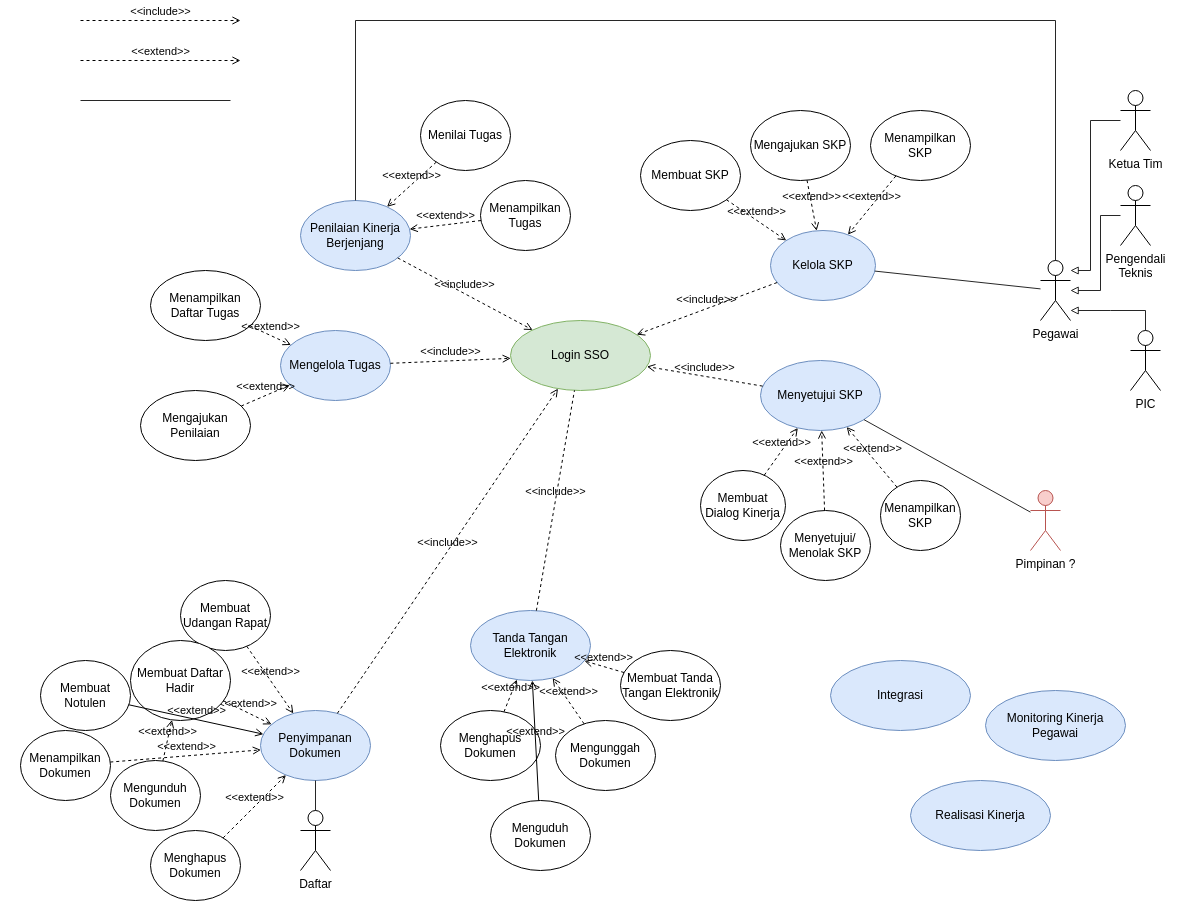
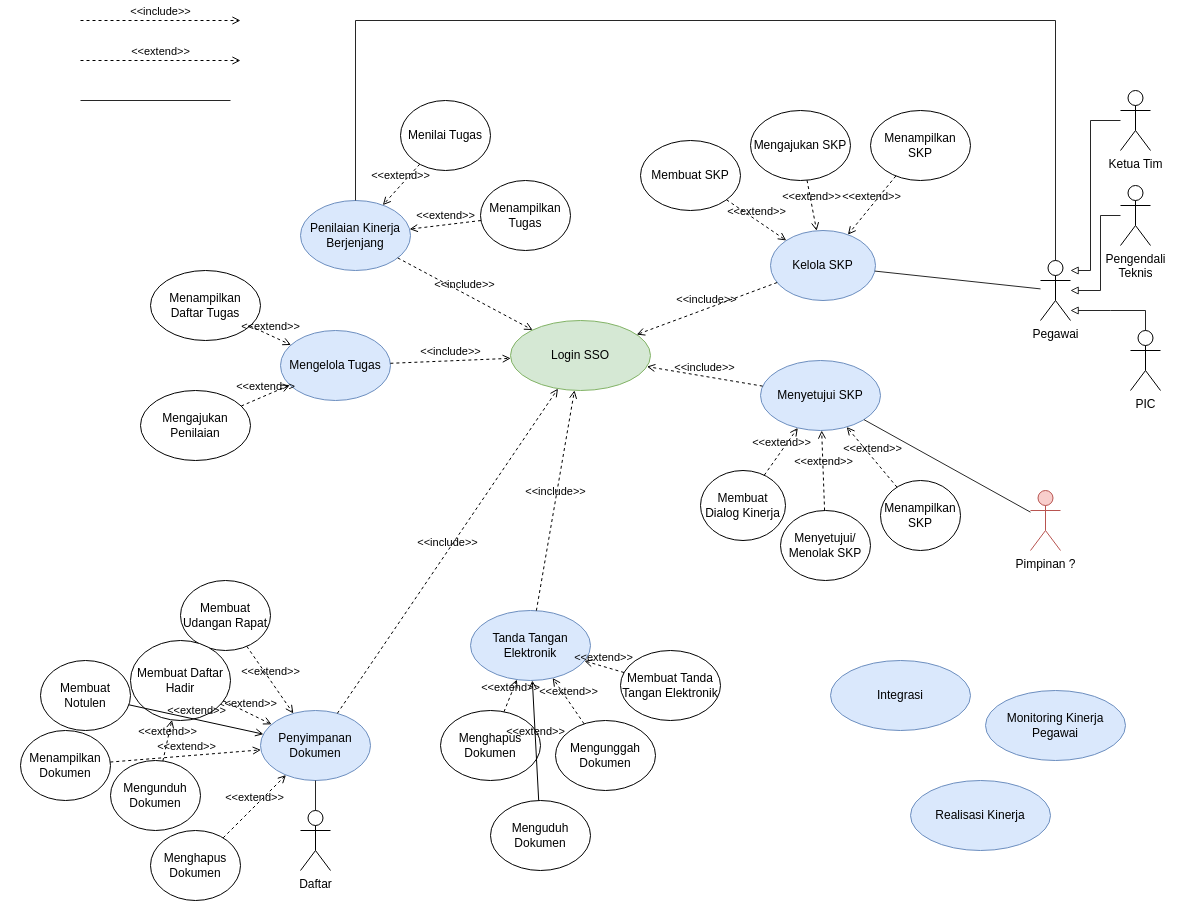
node "Menilai Tugas": moved (466, 136) -> (446, 136)
edge "Login SSO" -- "Tanda Tangan Elektronik": arrowhead none -> open
